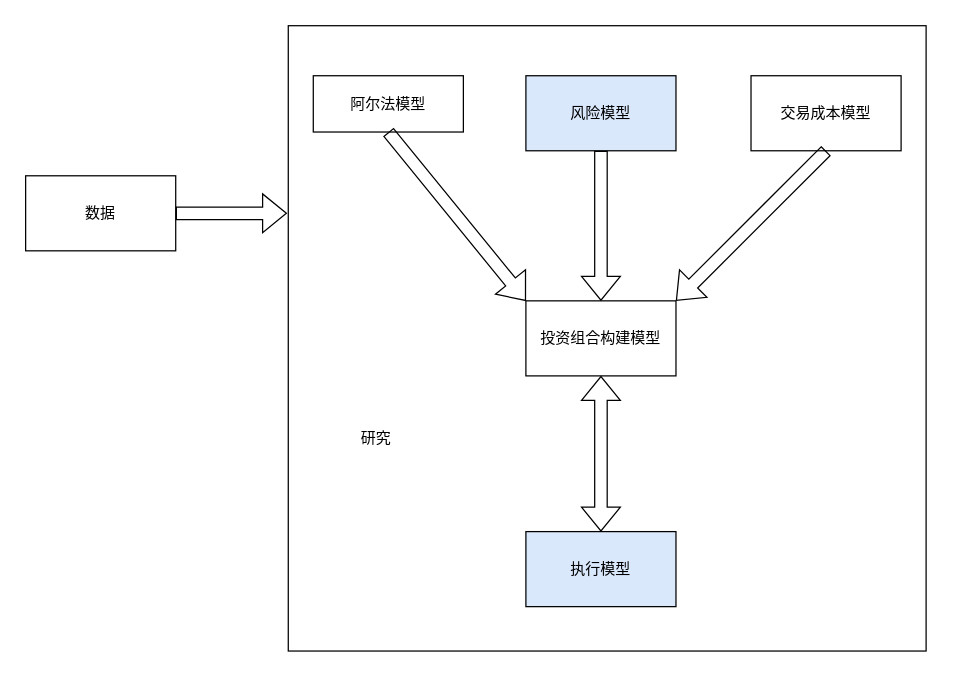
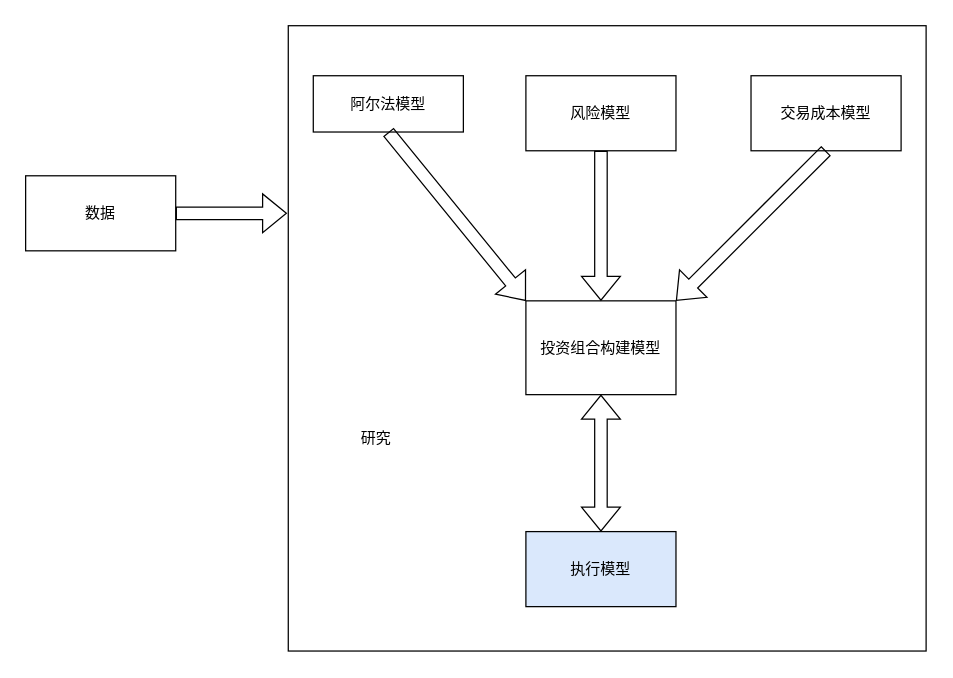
node "风险模型": fillcolor #dae8fc -> #ffffff
node "投资组合构建模型": size 150x75 -> 150x94
